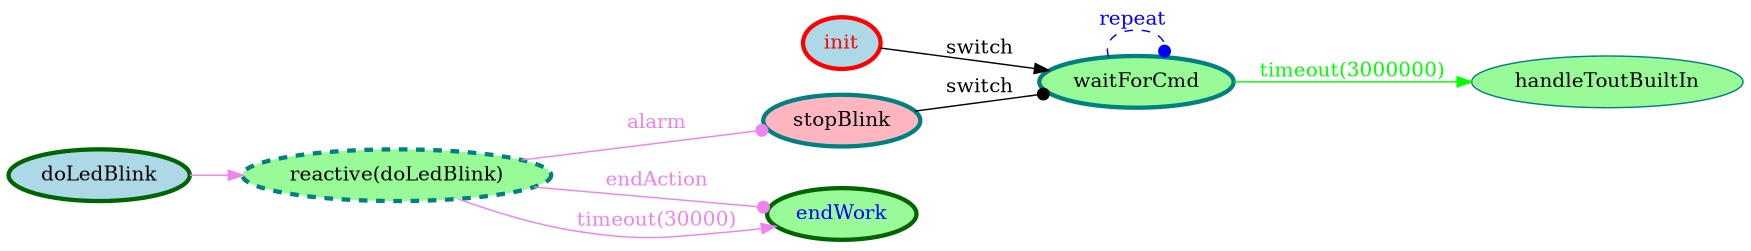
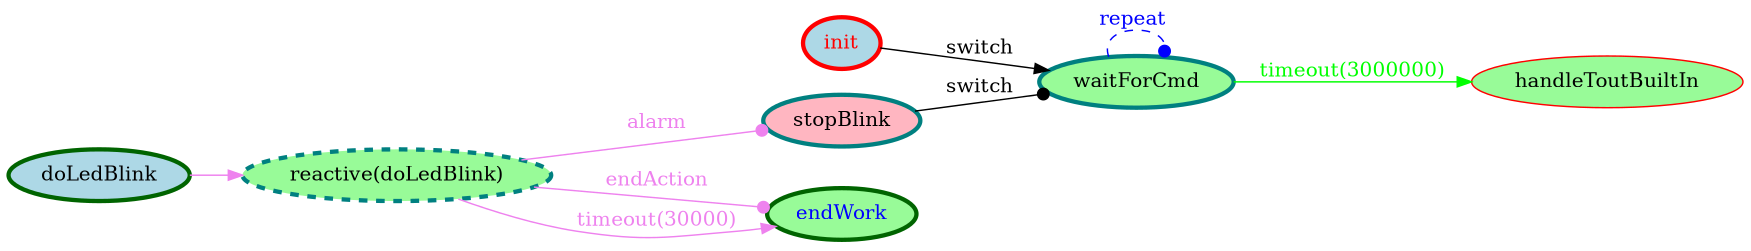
node "handleToutBuiltIn": color teal -> red
